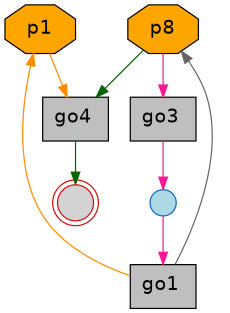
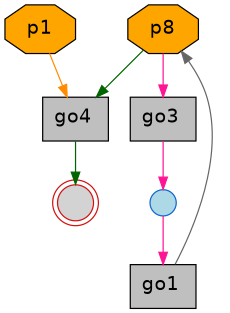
edge "go1" -> "p1": removed
